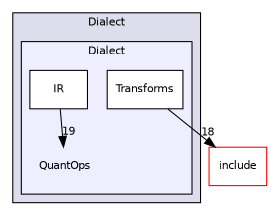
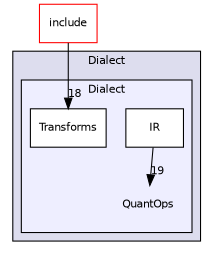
edge "Transforms" -> "include": reversed
